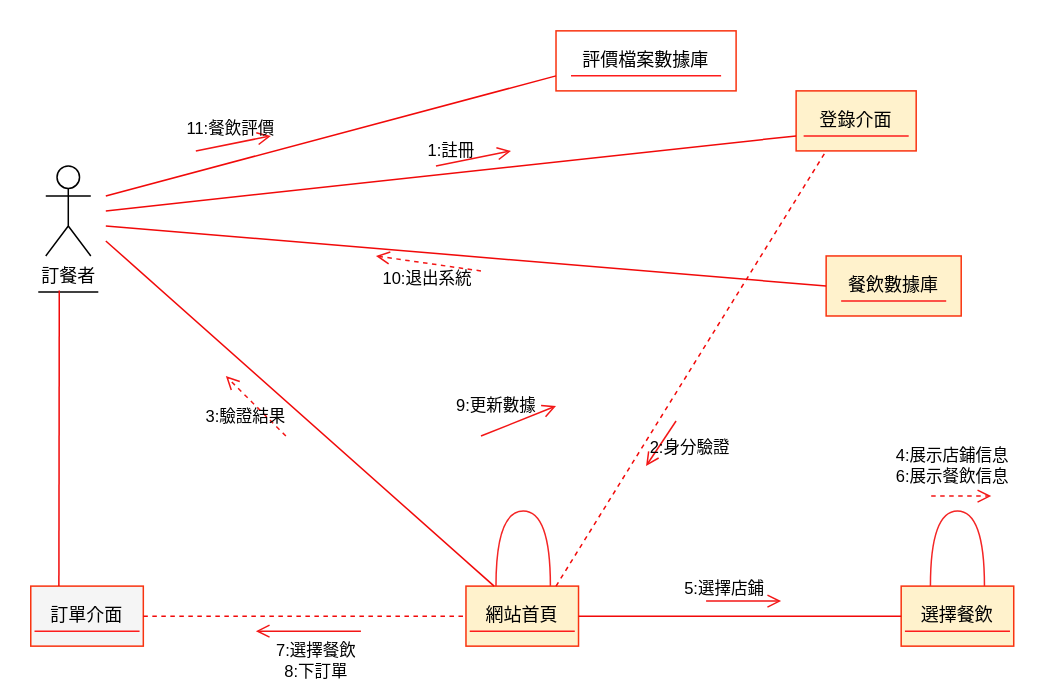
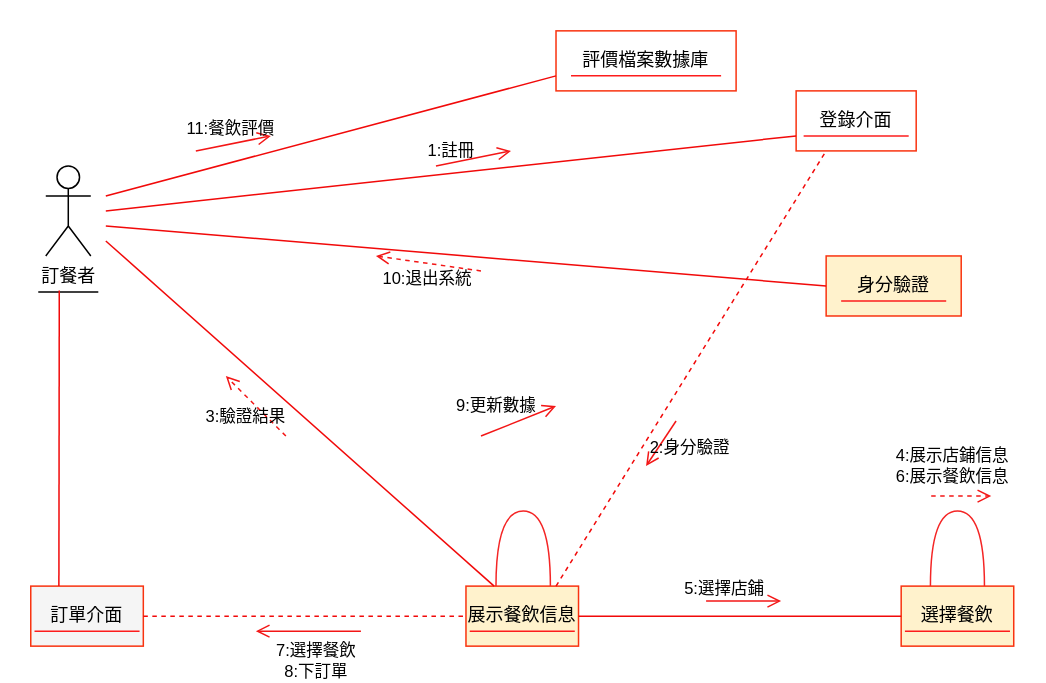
node "登錄介面": fillcolor #fff2cc -> #ffffff
node "餐飲數據庫": label "餐飲數據庫" -> "身分驗證"
node "網站首頁": label "網站首頁" -> "展示餐飲信息"
